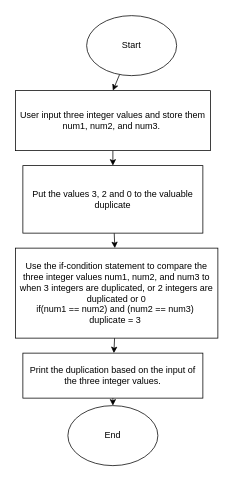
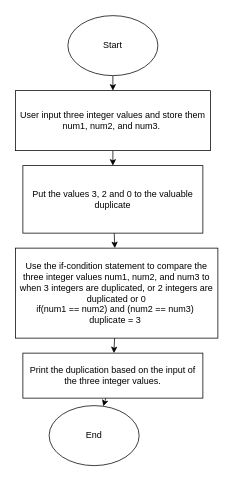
node "Start": moved (132, 45) -> (113, 45)
node "End": moved (113, 435) -> (94, 435)
